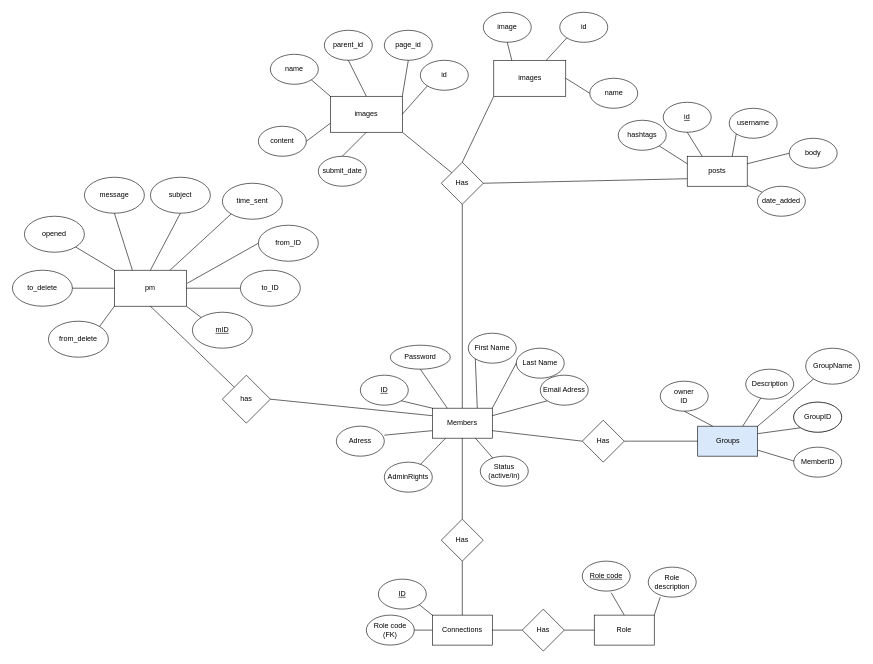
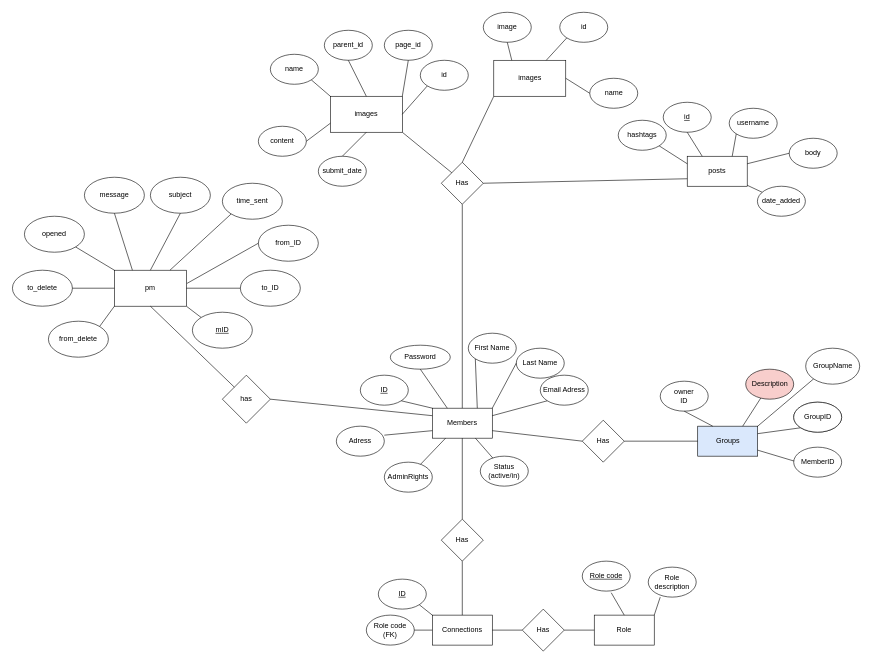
node "Description": fillcolor #ffffff -> #f8cecc
